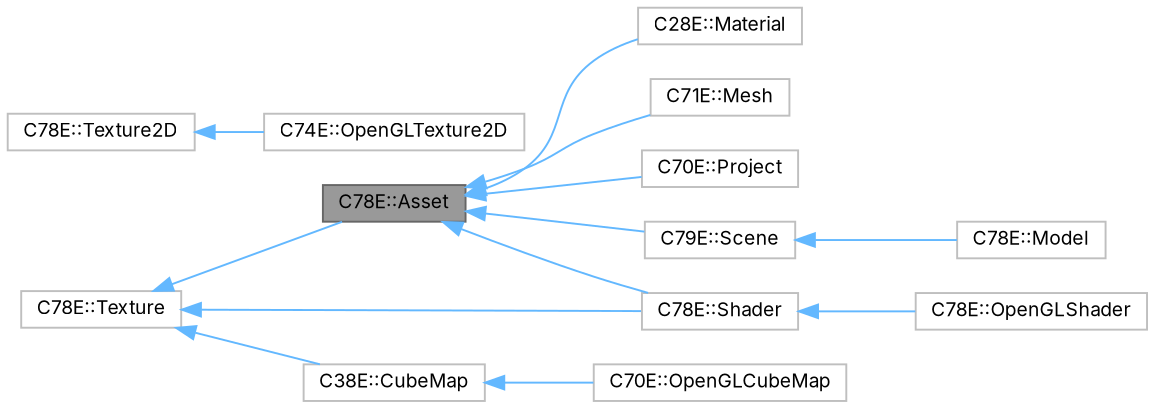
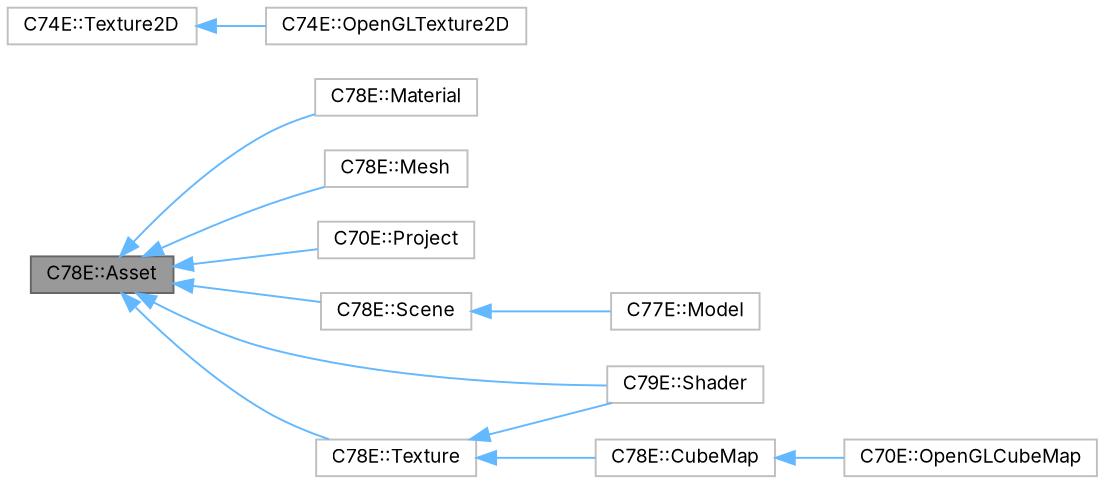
node "C28E::Material": label "C28E::Material" -> "C78E::Material"
node "C71E::Mesh": label "C71E::Mesh" -> "C78E::Mesh"
node "C78E::Texture2D": label "C78E::Texture2D" -> "C74E::Texture2D"
node "C79E::Scene": label "C79E::Scene" -> "C78E::Scene"
node "C78E::Model": label "C78E::Model" -> "C77E::Model"
edge "C78E::Asset" -> "C78E::Texture": reversed
node "C78E::Shader": label "C78E::Shader" -> "C79E::Shader"
node "C78E::OpenGLShader": removed
node "C38E::CubeMap": label "C38E::CubeMap" -> "C78E::CubeMap"
